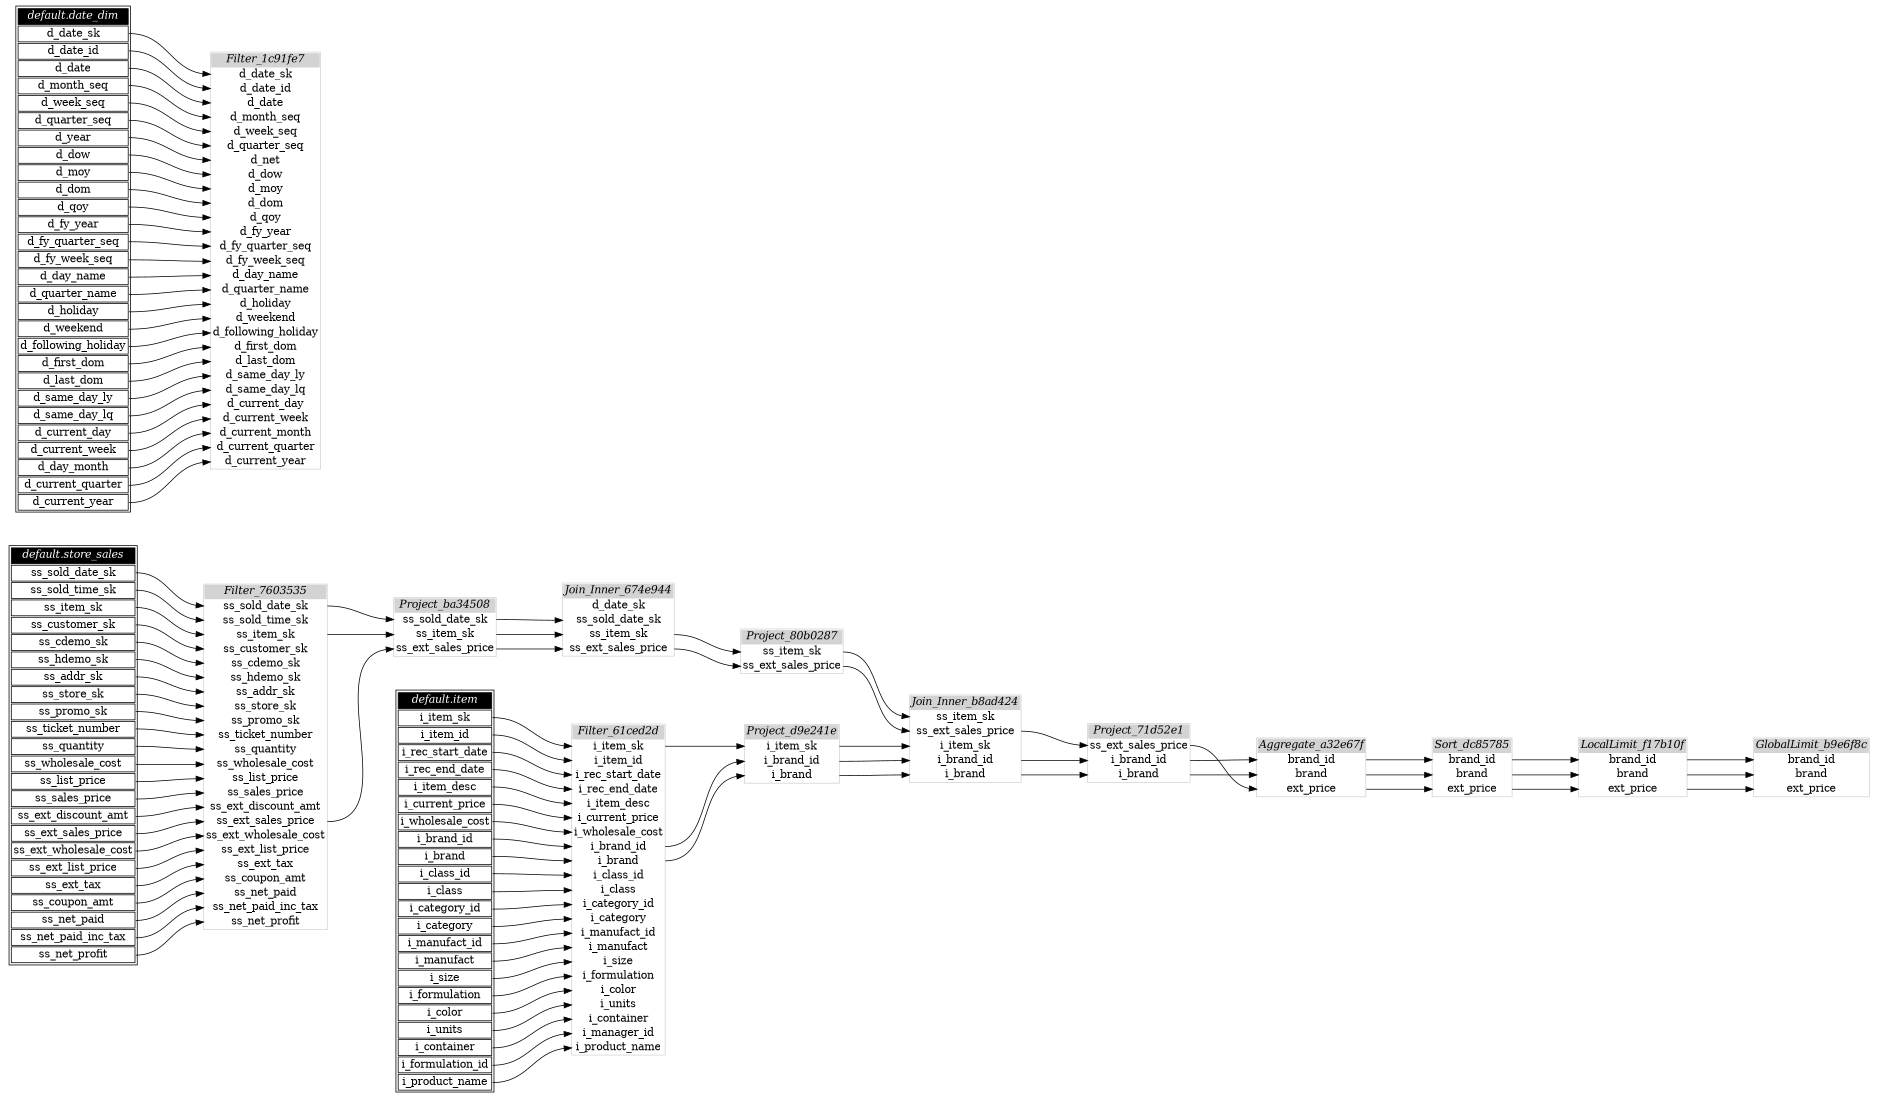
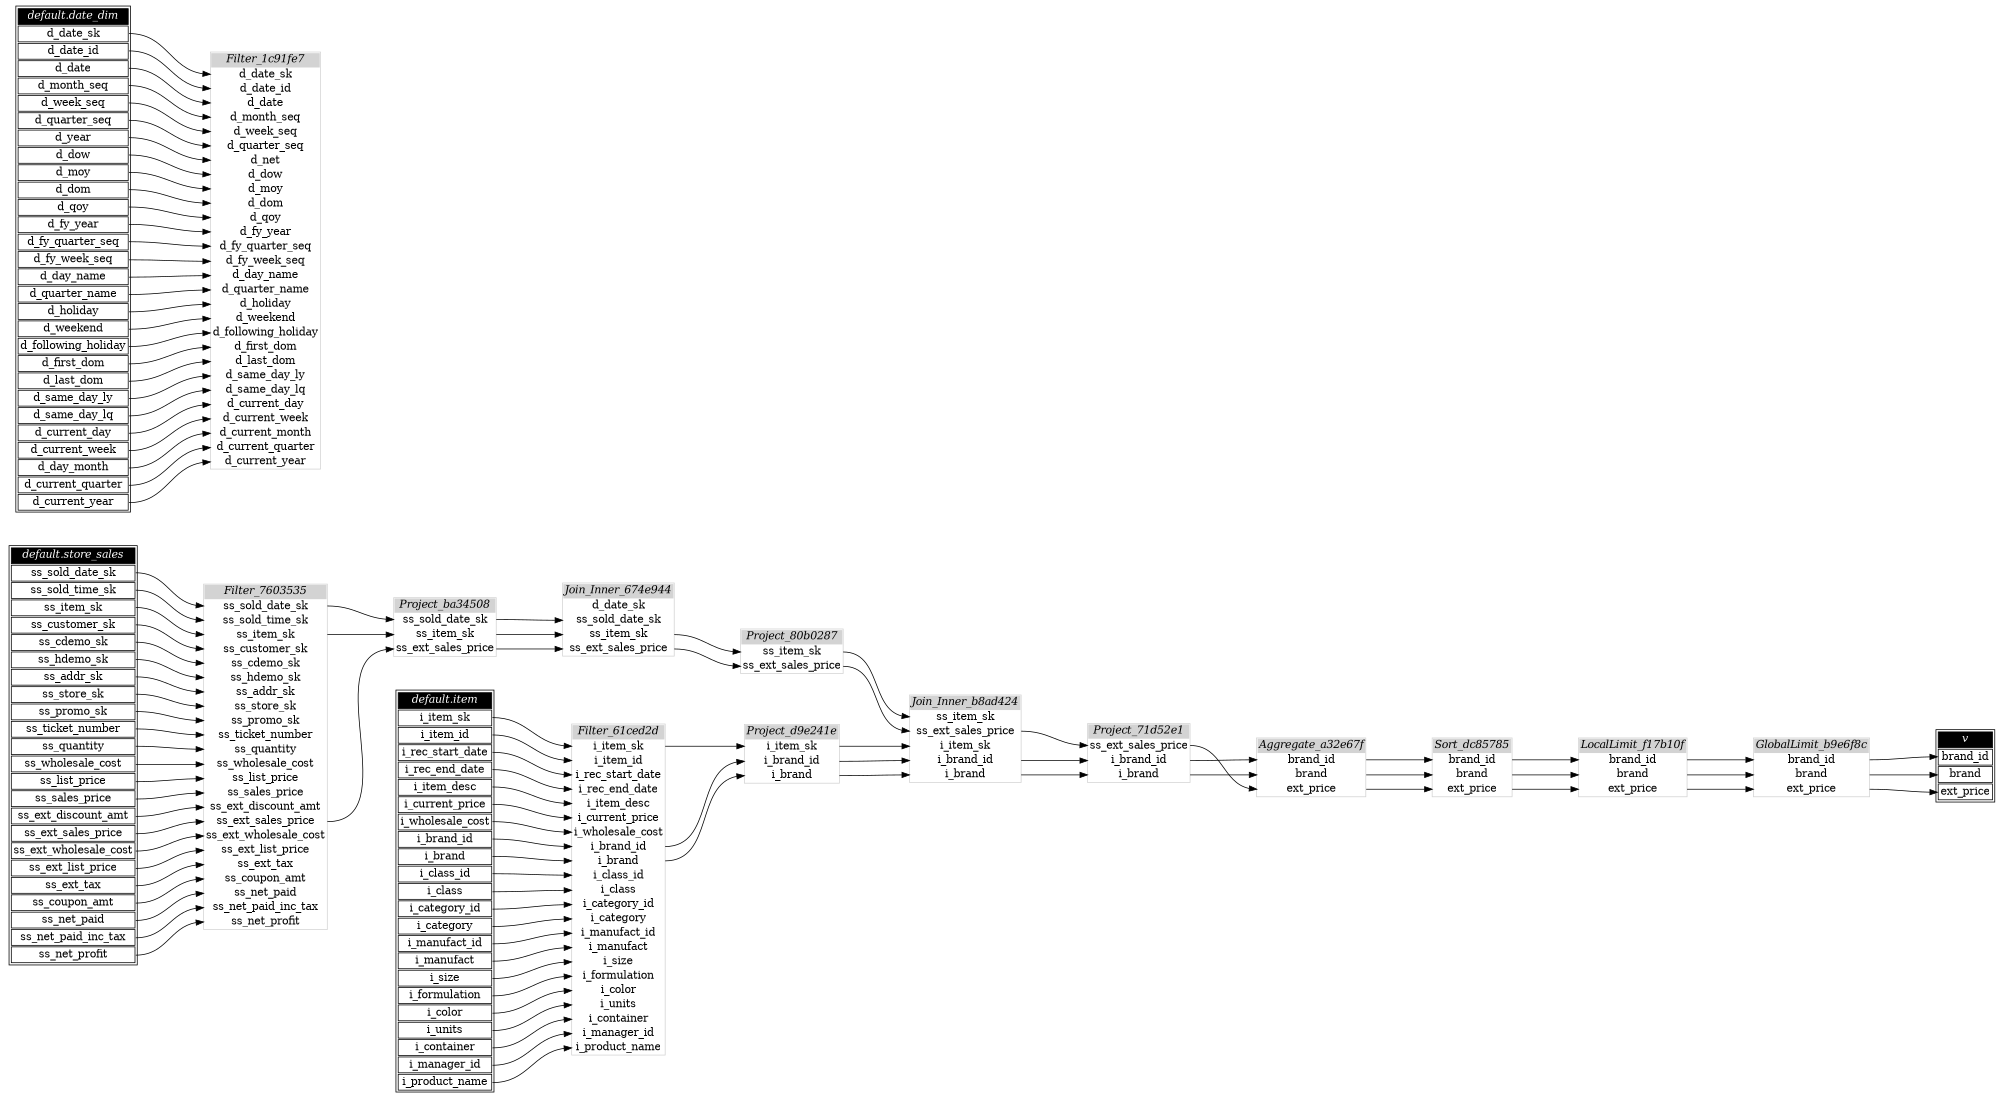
node "v": added
node "default.item": text "i_formulation_id" -> "i_manager_id"
